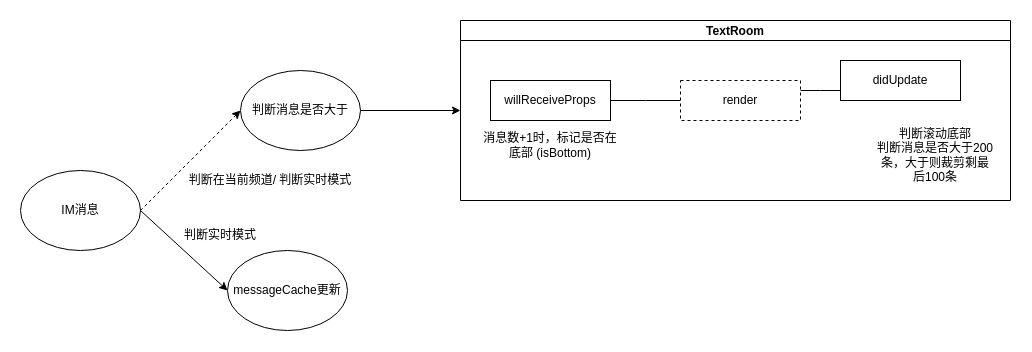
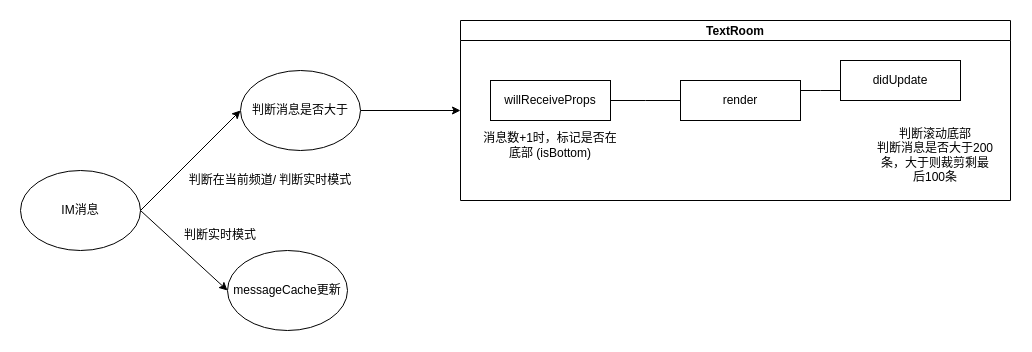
node "render": style dashed -> solid
edge "IM消息" -> "判断消息是否大于": style dashed -> solid
